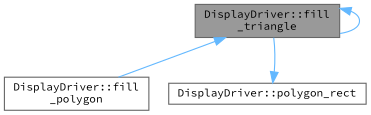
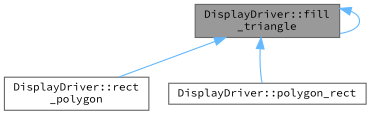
edge "DisplayDriver::fill _triangle" -> "DisplayDriver::polygon_rect": reversed
node "DisplayDriver::fill _polygon": label "DisplayDriver::fill _polygon" -> "DisplayDriver::rect _polygon"
